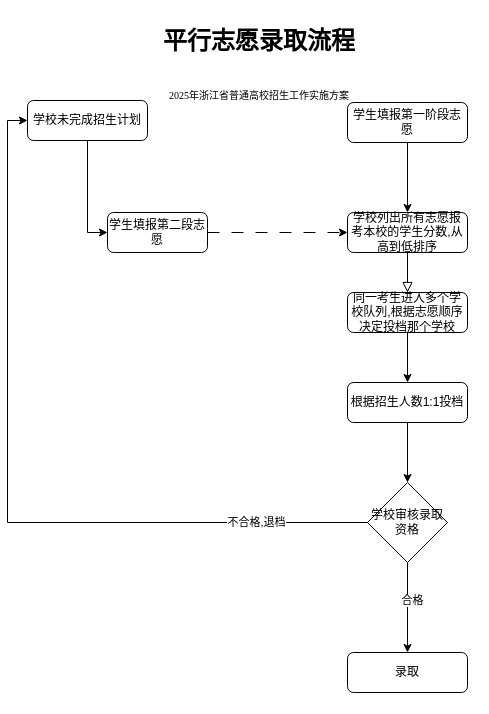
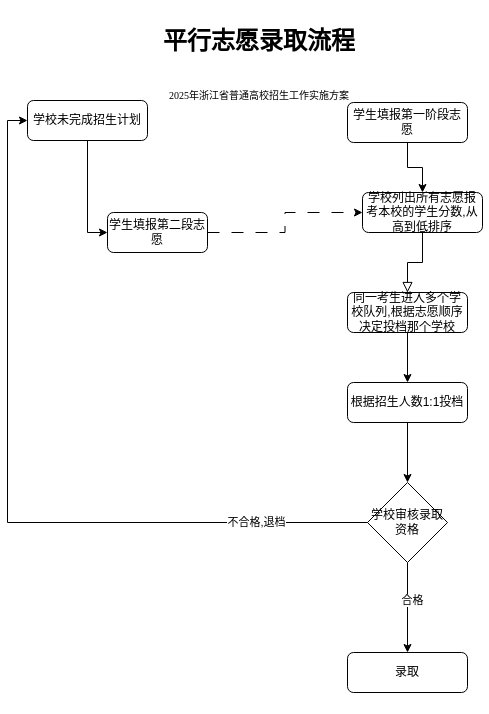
node "学校列出所有志愿报考本校的学生分数,从高到低排序": moved (408, 233) -> (423, 213)
